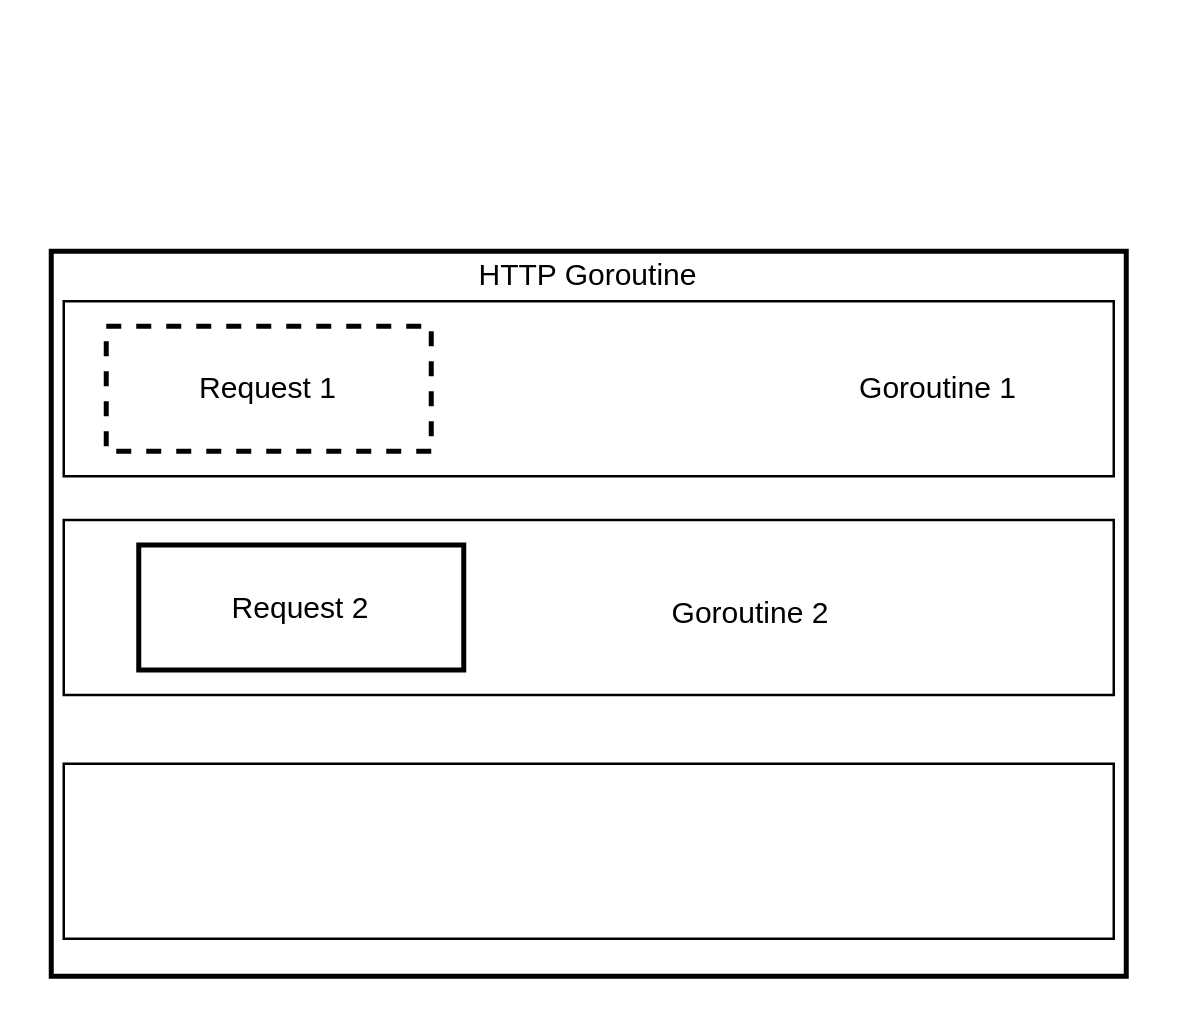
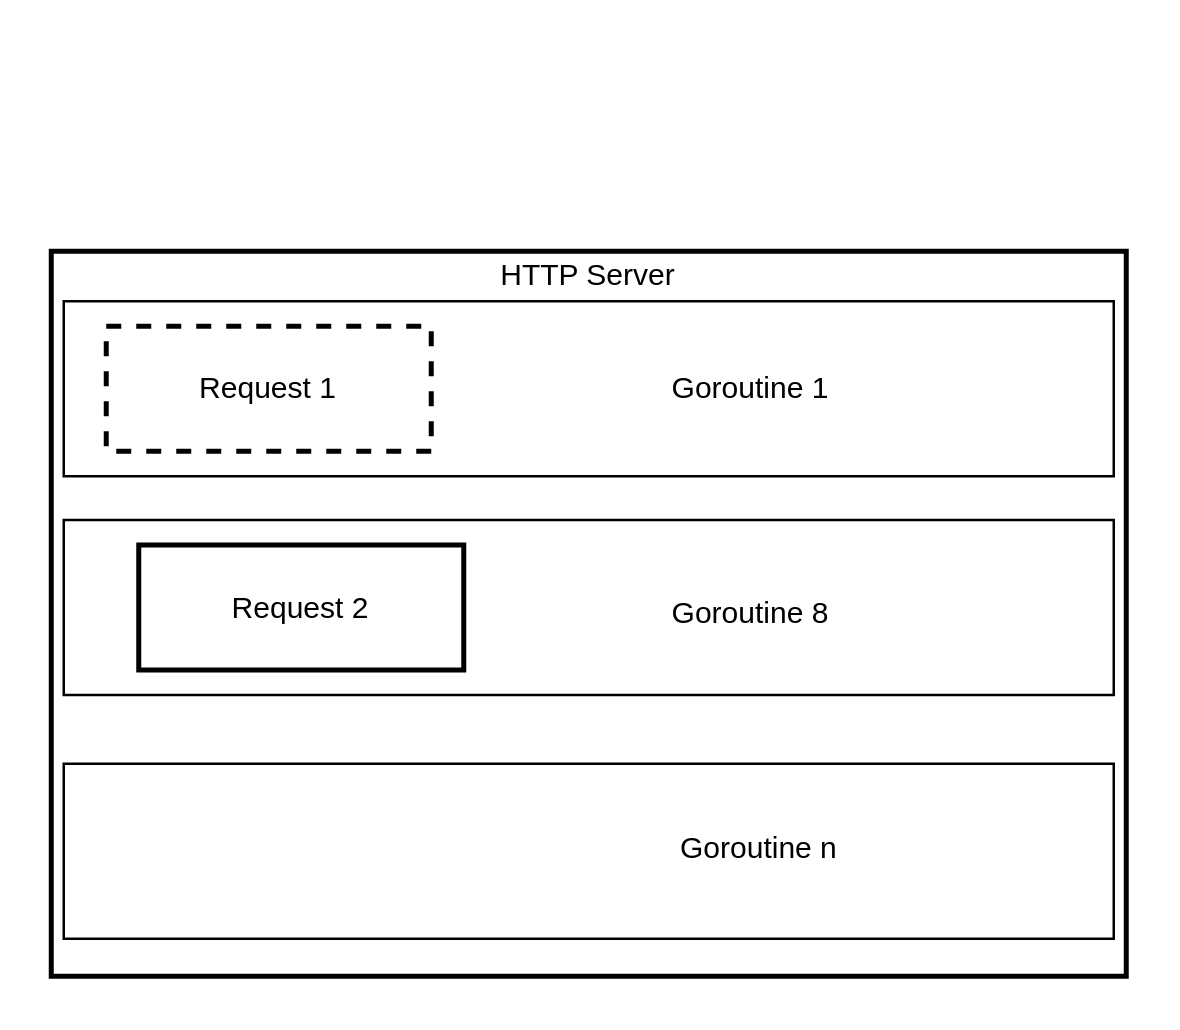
node "HTTP Goroutine": label "HTTP Goroutine" -> "HTTP Server"
node "Goroutine 1": moved (939, 389) -> (751, 389)
node "Goroutine 2": label "Goroutine 2" -> "Goroutine 8"
node "Goroutine n": added
